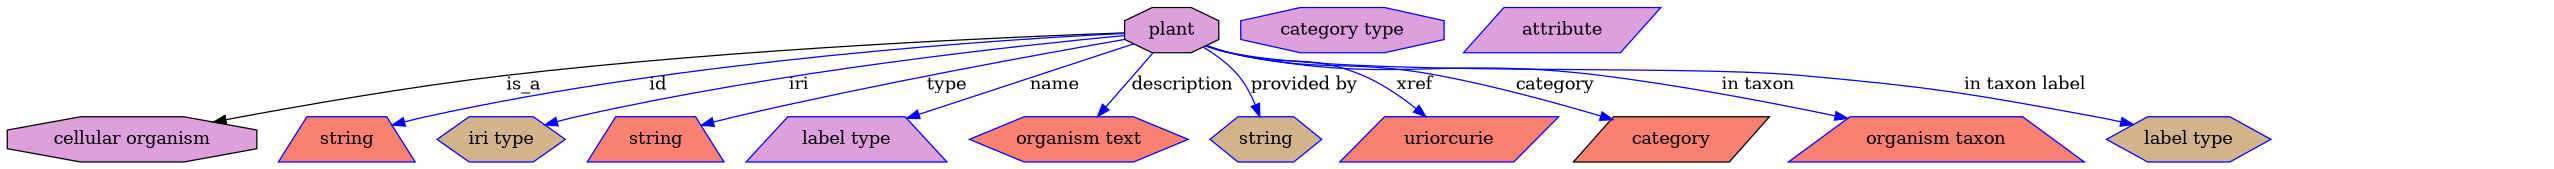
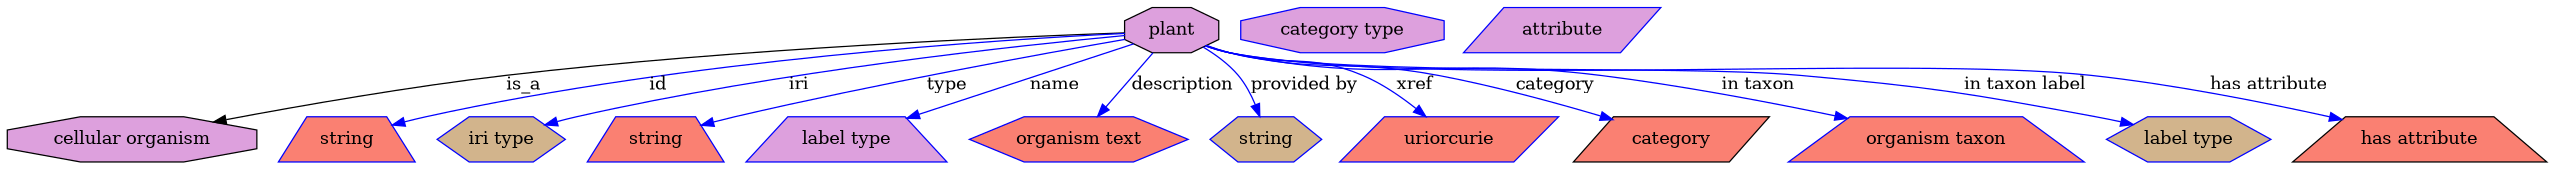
node "has attribute": added
